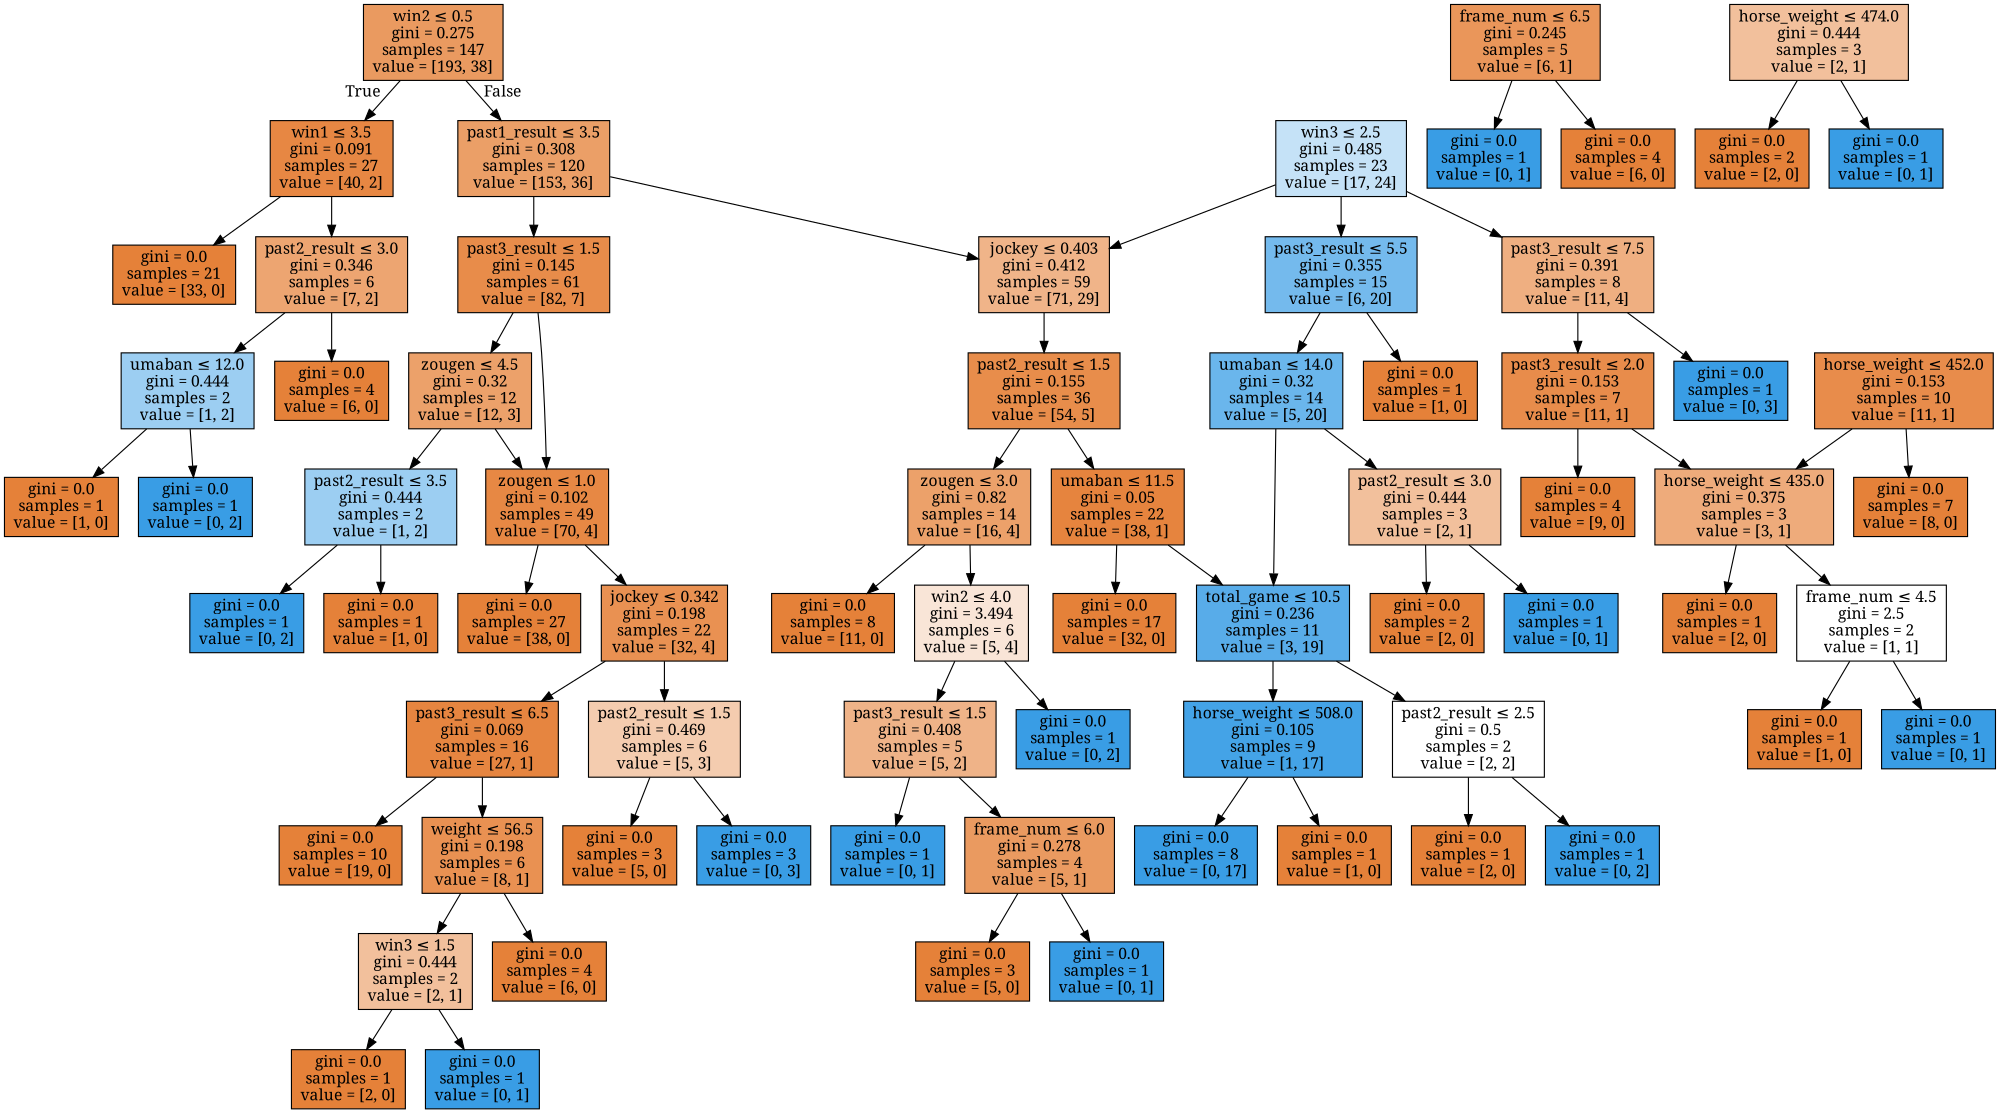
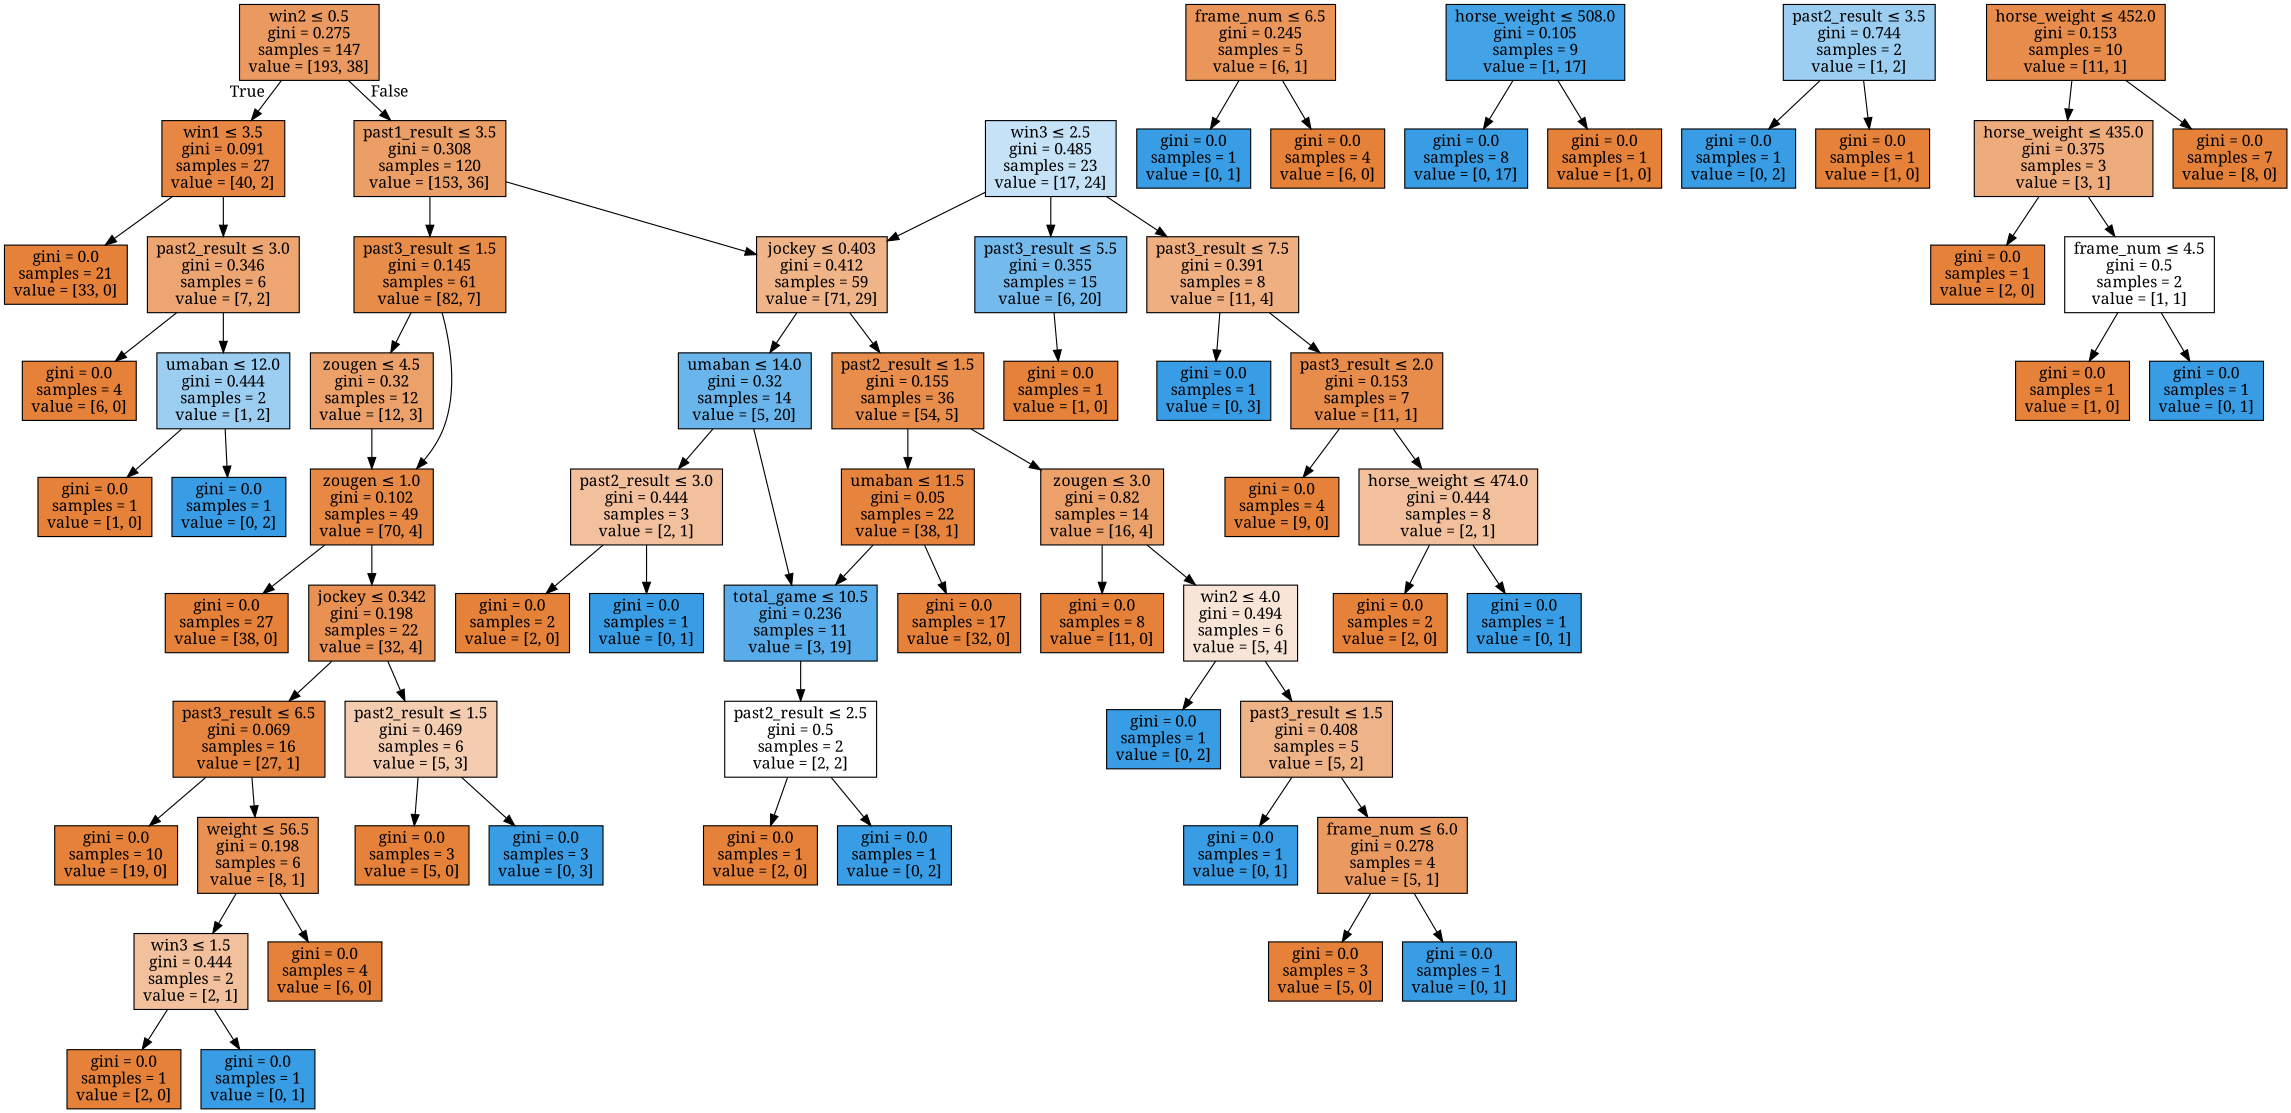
node "horse_weight ≤ 474.0": text "samples = 3" -> "samples = 8"
edge "past3_result ≤ 5.5" -> "umaban ≤ 14.0": now "jockey ≤ 0.403" -> "umaban ≤ 14.0"
edge "zougen ≤ 4.5" -> "past2_result ≤ 3.5": removed
edge "past3_result ≤ 2.0" -> "horse_weight ≤ 435.0": now "past3_result ≤ 2.0" -> "horse_weight ≤ 474.0"
node "past2_result ≤ 3.5": text "gini = 0.444" -> "gini = 0.744"
node "win2 ≤ 4.0": text "gini = 3.494" -> "gini = 0.494"
node "frame_num ≤ 4.5": text "gini = 2.5" -> "gini = 0.5"
edge "total_game ≤ 10.5" -> "horse_weight ≤ 508.0": removed
